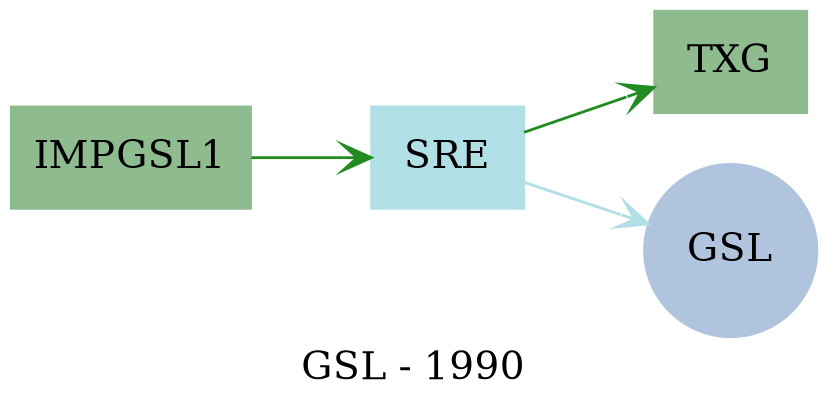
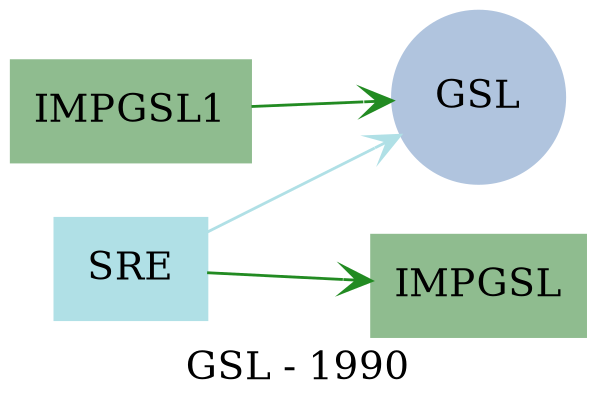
node "TXG": label "TXG" -> "IMPGSL"
edge "IMPGSL1" -> "SRE": now "IMPGSL1" -> "GSL"
